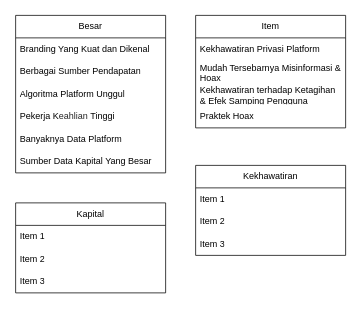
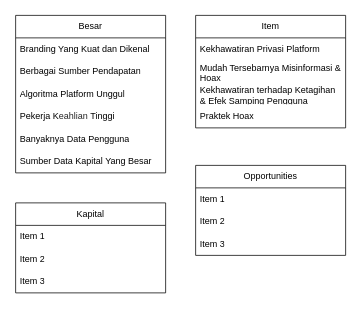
node "Banyaknya Data Platform": label "Banyaknya Data Platform" -> "Banyaknya Data Pengguna"
node "Kekhawatiran": label "Kekhawatiran" -> "Opportunities"
